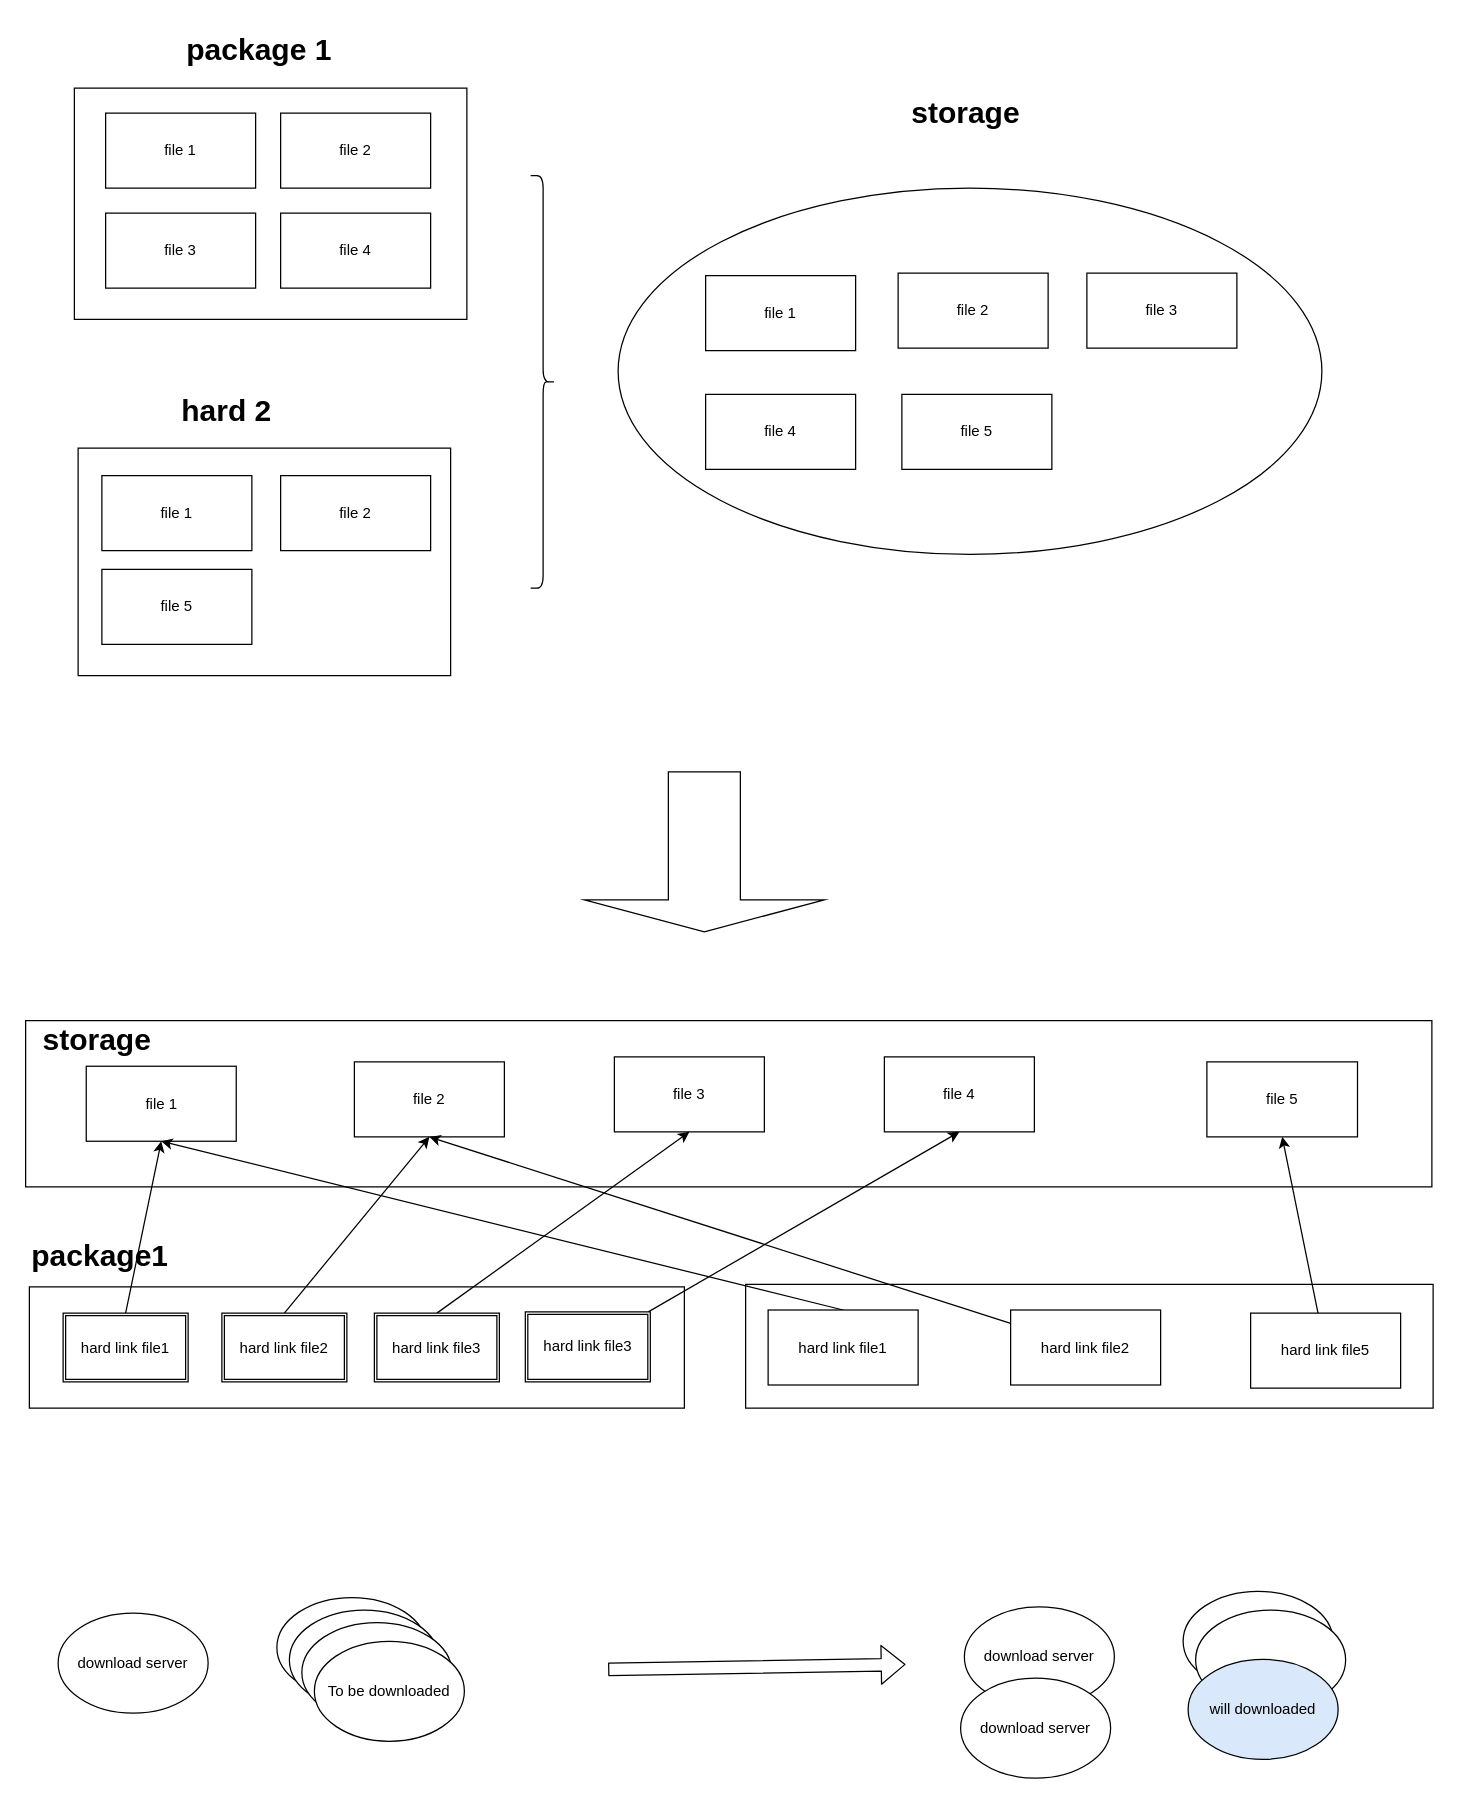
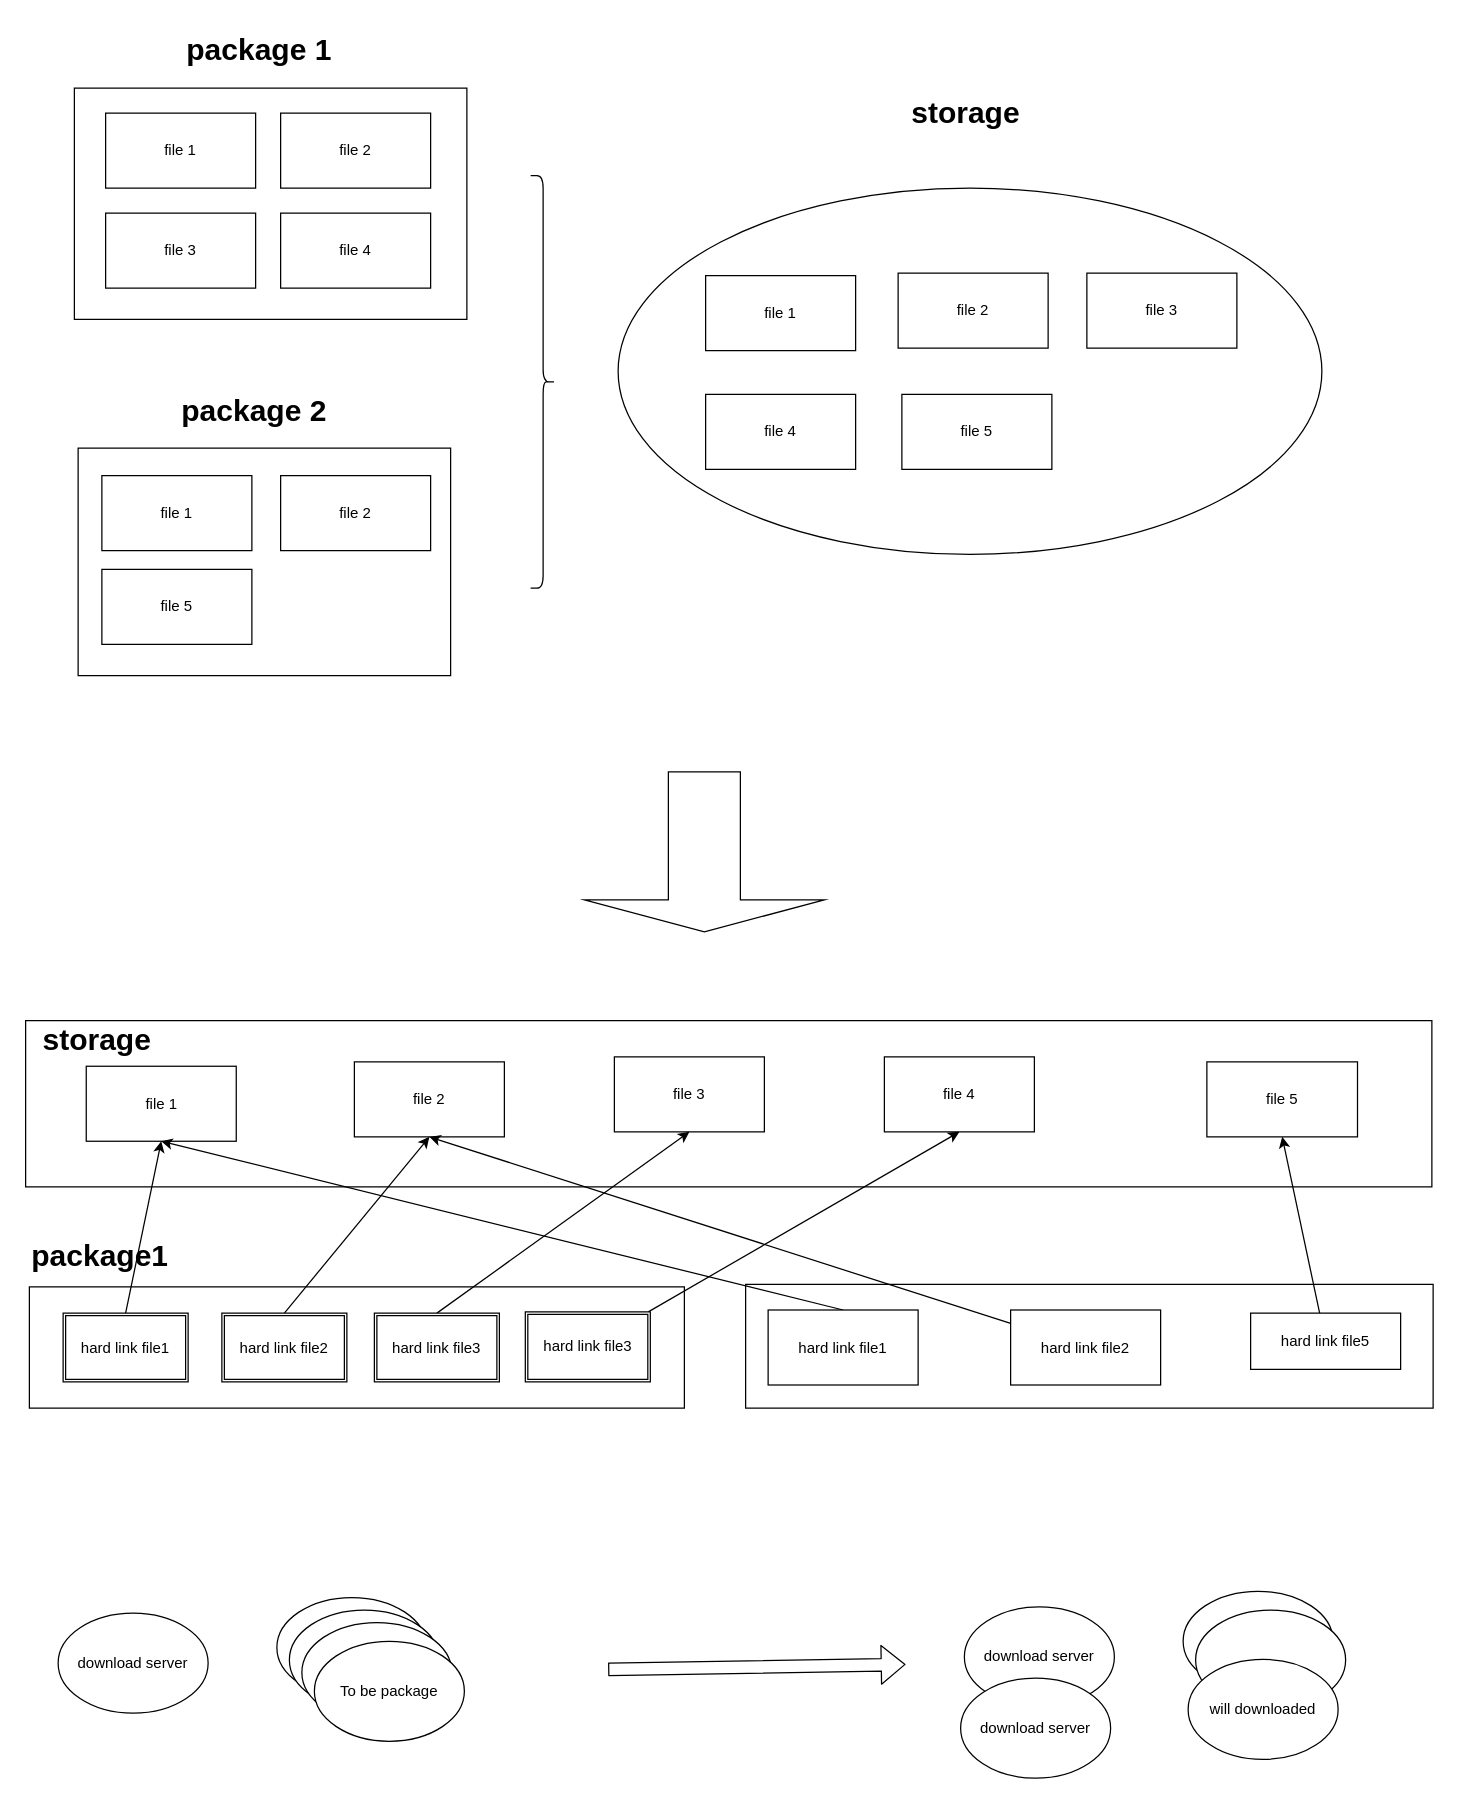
node "hard 2": label "hard 2" -> "package 2"
node "hard link file5": size 150x75 -> 150x56
node "To be downloaded": label "To be downloaded" -> "To be package"
node "will downloaded": fillcolor #dae8fc -> #ffffff
